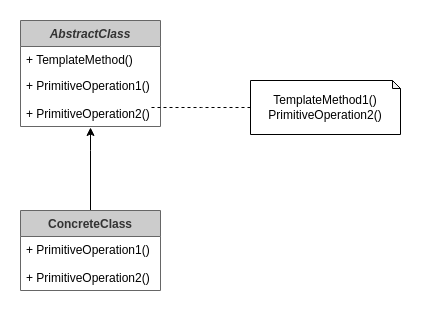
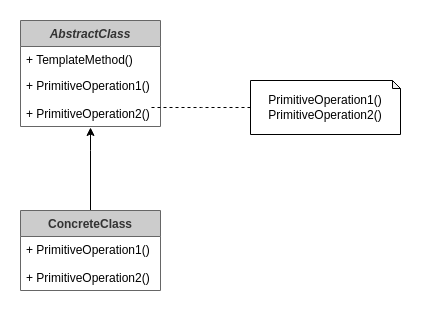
node "TemplateMethod1() PrimitiveOperation2()": label "TemplateMethod1() PrimitiveOperation2()" -> "PrimitiveOperation1() PrimitiveOperation2()"
